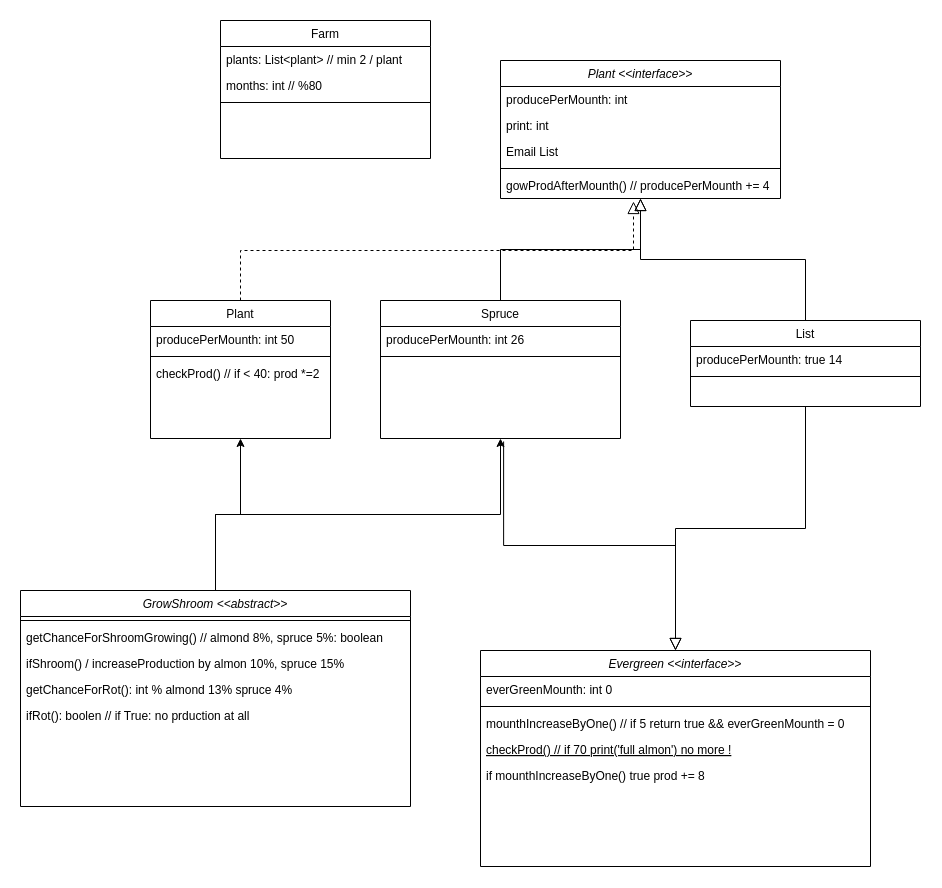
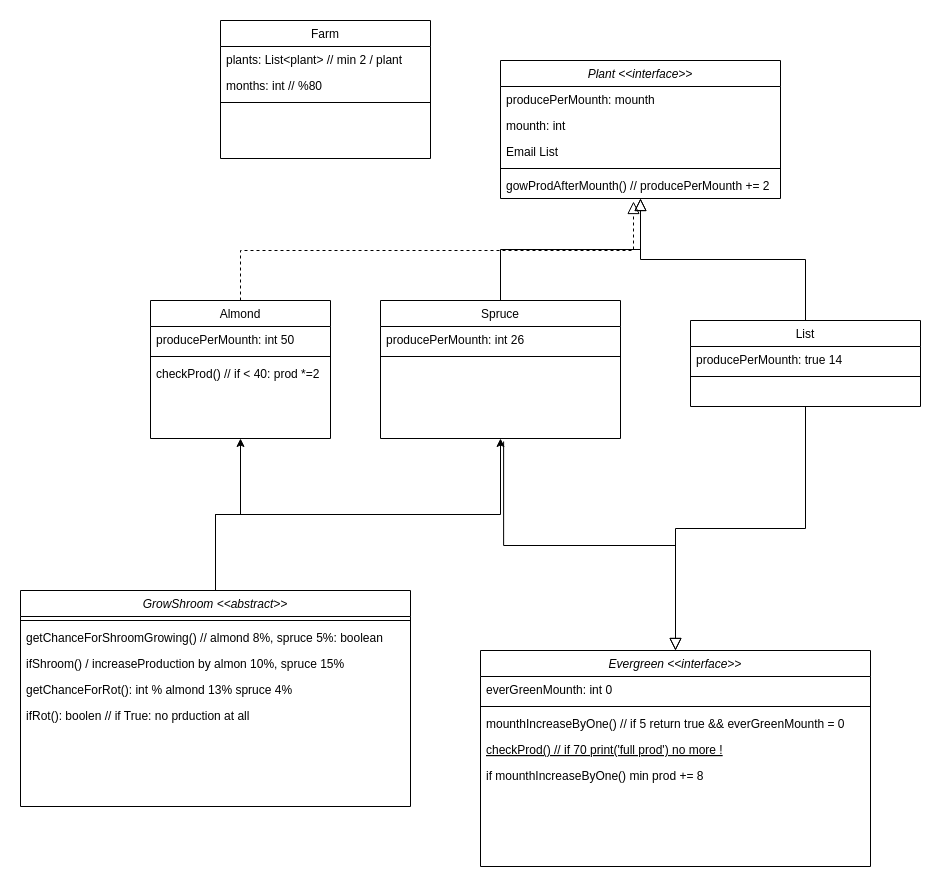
node "producePerMounth: int": label "producePerMounth: int" -> "producePerMounth: mounth"
node "print: int": label "print: int" -> "mounth: int"
node "gowProdAfterMounth() // producePerMounth += 4": label "gowProdAfterMounth() // producePerMounth += 4" -> "gowProdAfterMounth() // producePerMounth += 2"
node "Plant": label "Plant" -> "Almond"
node "checkProd() // if 70 print('full almon') no more !": label "checkProd() // if 70 print('full almon') no more !" -> "checkProd() // if 70 print('full prod') no more !"
node "if mounthIncreaseByOne() true prod += 8": label "if mounthIncreaseByOne() true prod += 8" -> "if mounthIncreaseByOne() min prod += 8"
